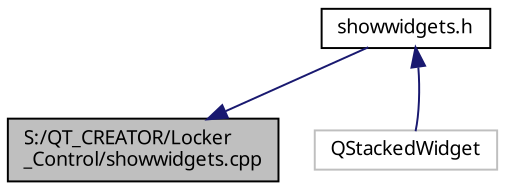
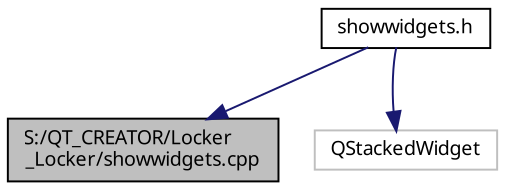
edge "QStackedWidget" -> "showwidgets.h": reversed
node "S:/QT_CREATOR/Locker _Control/showwidgets.cpp": label "S:/QT_CREATOR/Locker _Control/showwidgets.cpp" -> "S:/QT_CREATOR/Locker _Locker/showwidgets.cpp"
